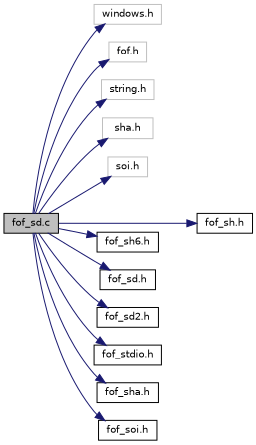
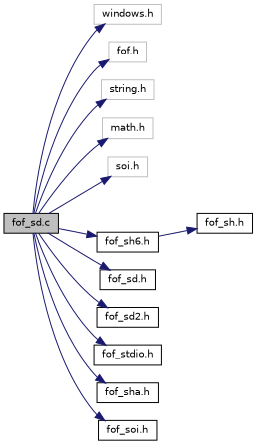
node "sha.h": label "sha.h" -> "math.h"
edge "fof_sd.c" -> "fof_sh.h": now "fof_sh6.h" -> "fof_sh.h"
